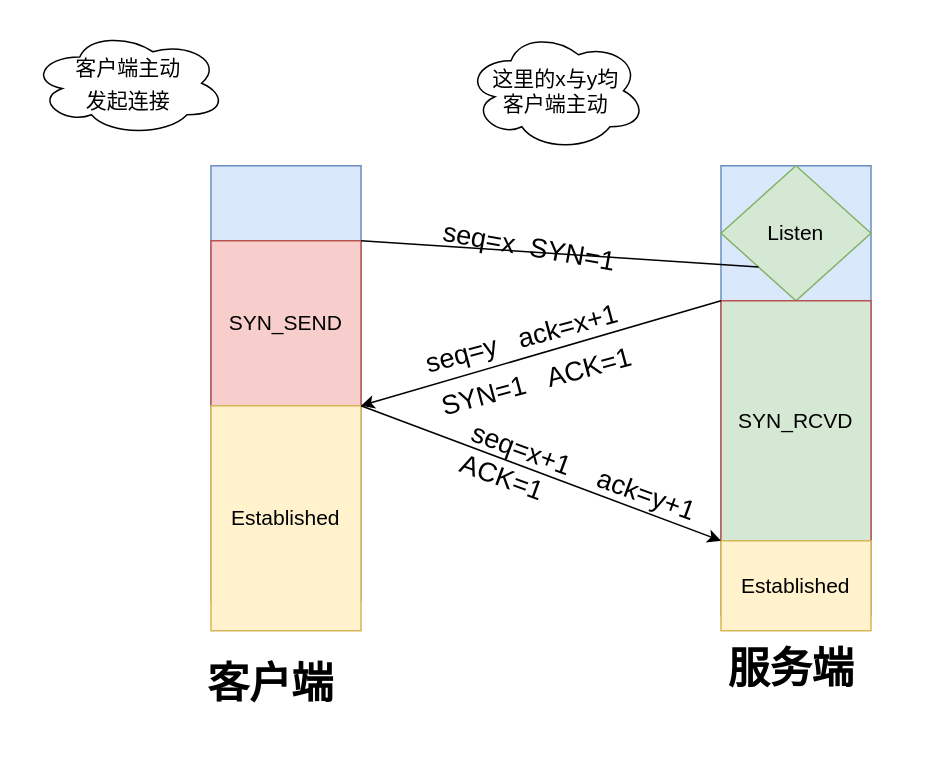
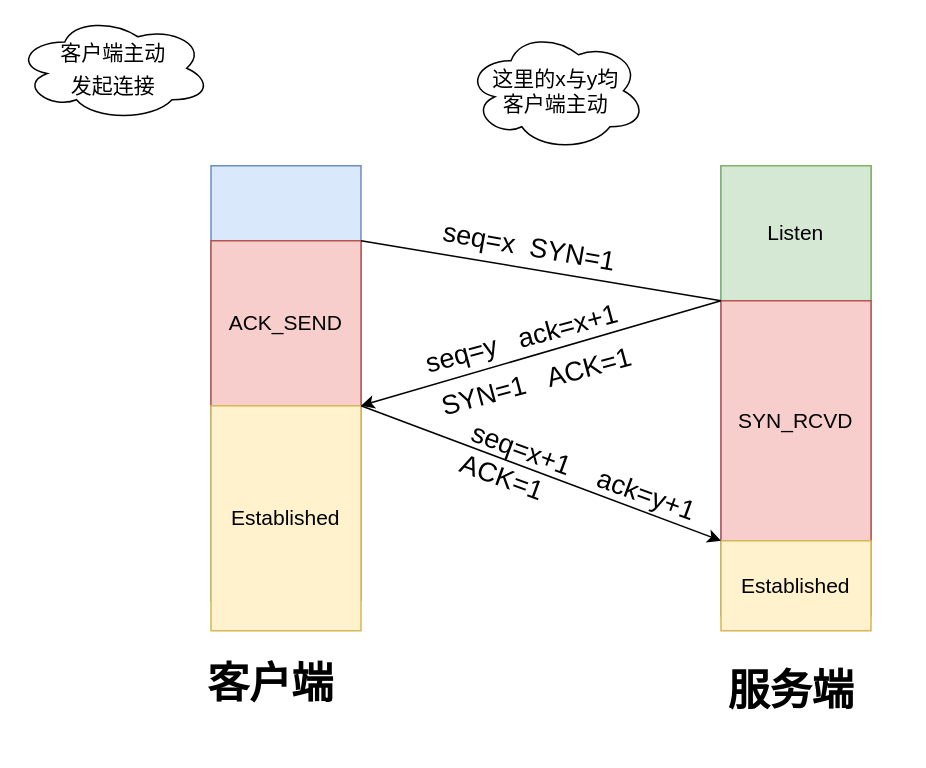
node "客户端主动 发起连接": moved (128, 83) -> (113, 68)
node "Listen": shape diamond -> rectangle
node "SYN_SEND": label "SYN_SEND" -> "ACK_SEND"
node "SYN_RCVD": fillcolor #d5e8d4 -> #f8cecc
node "服务端": moved (807, 676) -> (807, 698)
